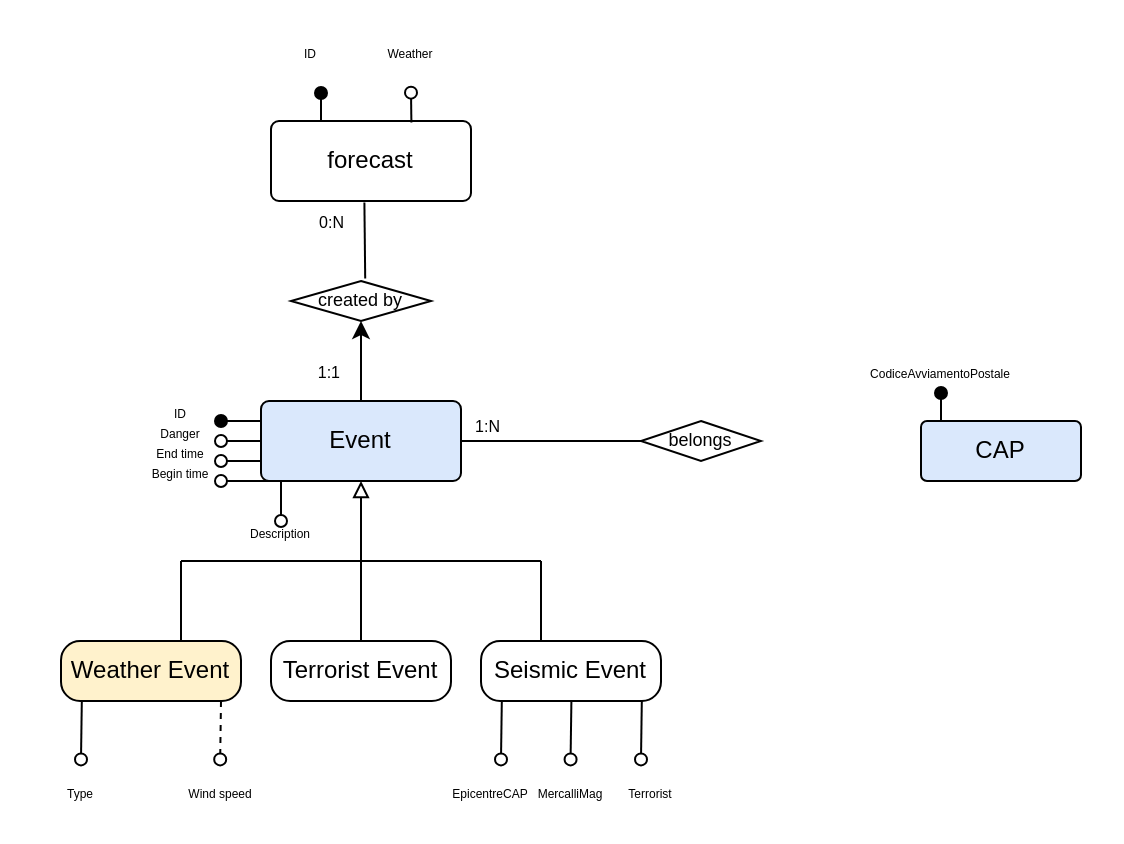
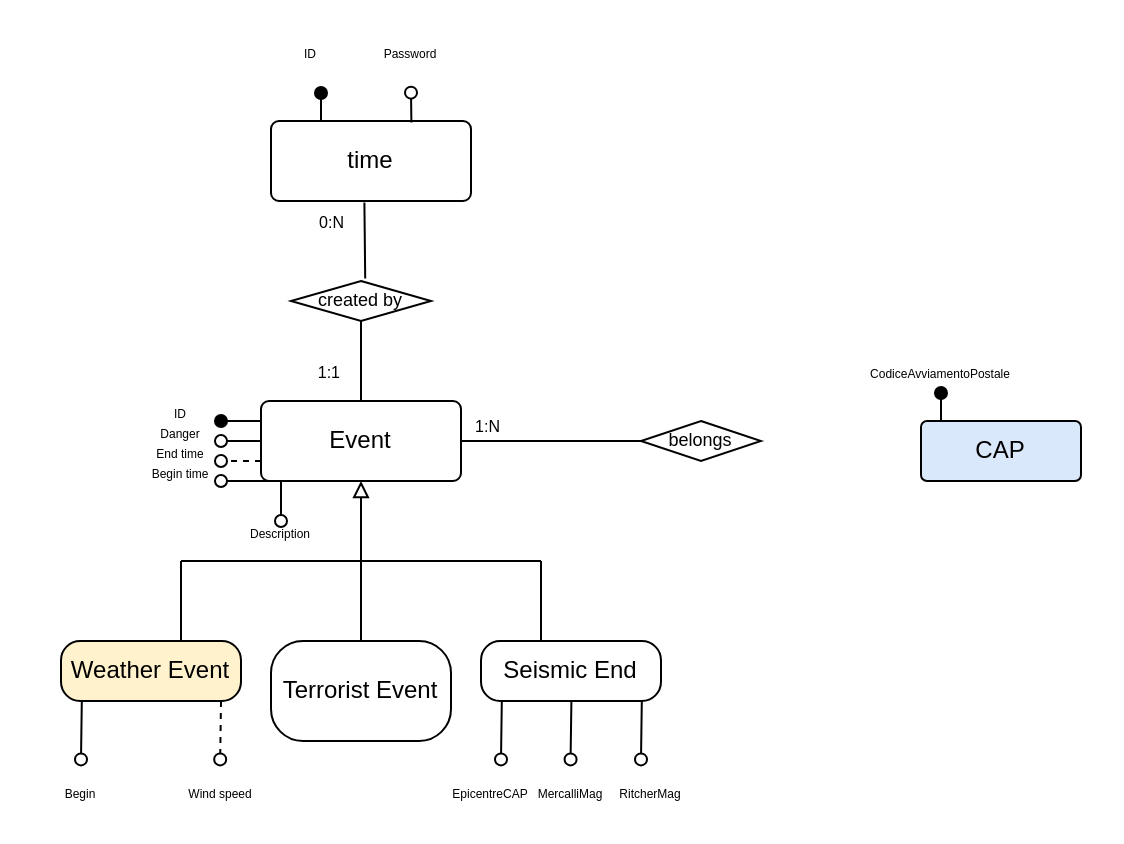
node "Weather": label "Weather" -> "Password"
node "forecast": label "forecast" -> "time"
edge "Event" -> "created by": arrowhead classic -> none
node "Event": fillcolor #dae8fc -> #ffffff
edge "Event" -> "End time": style solid -> dashed
node "Terrorist Event": size 180x60 -> 180x100
node "Seismic Event": label "Seismic Event" -> "Seismic End"
node "Type": label "Type" -> "Begin"
node "Terrorist": label "Terrorist" -> "RitcherMag"
